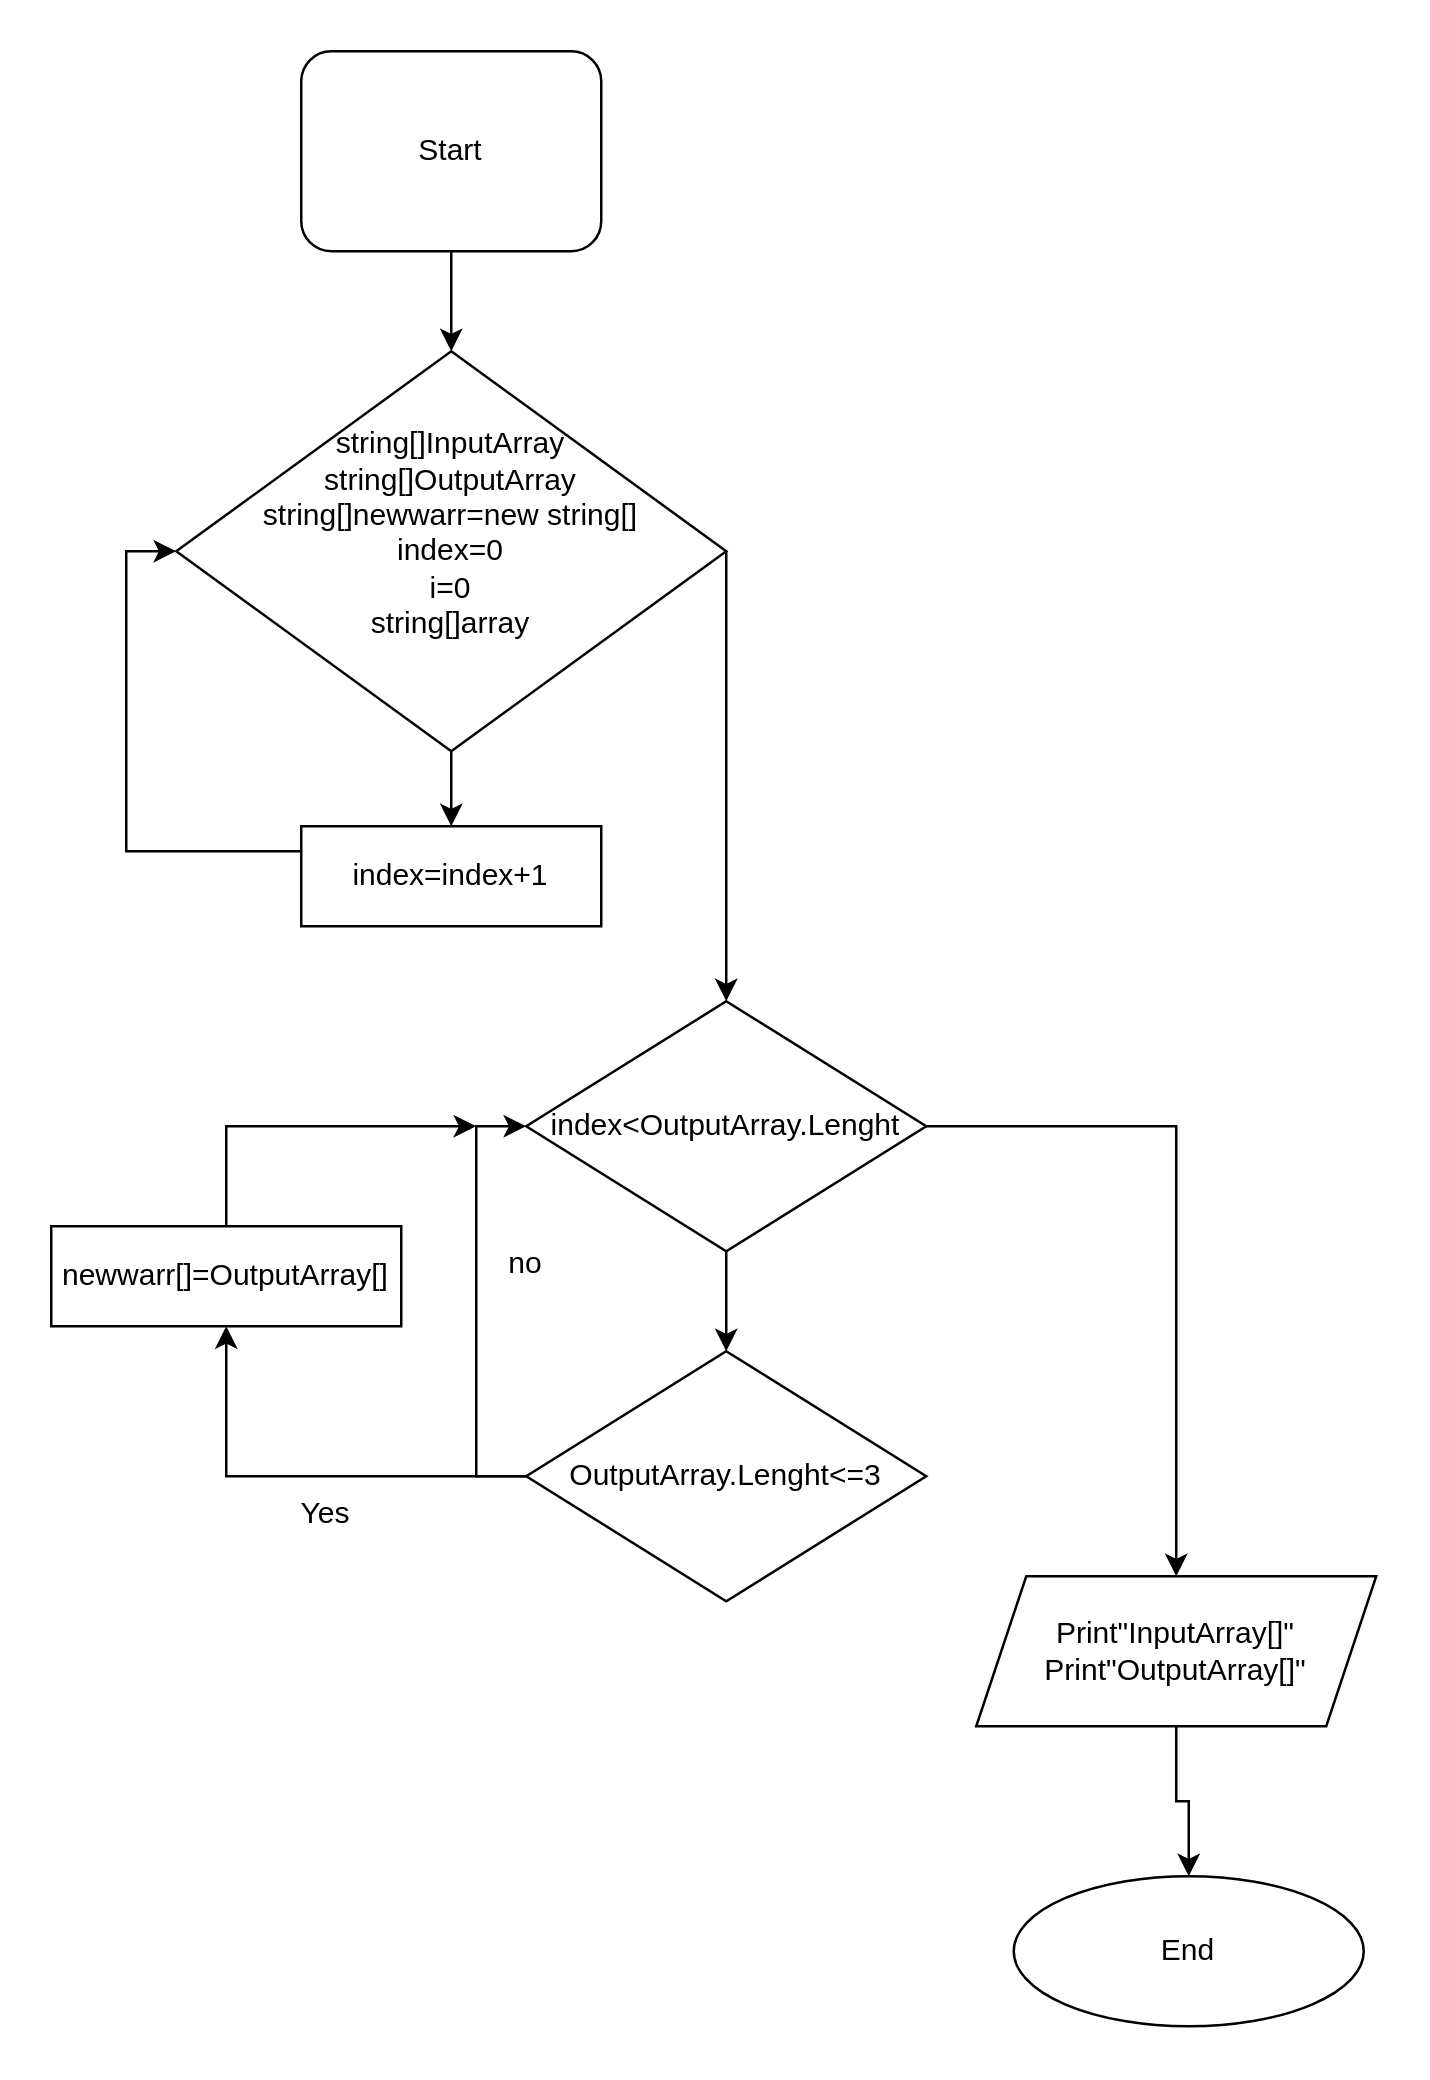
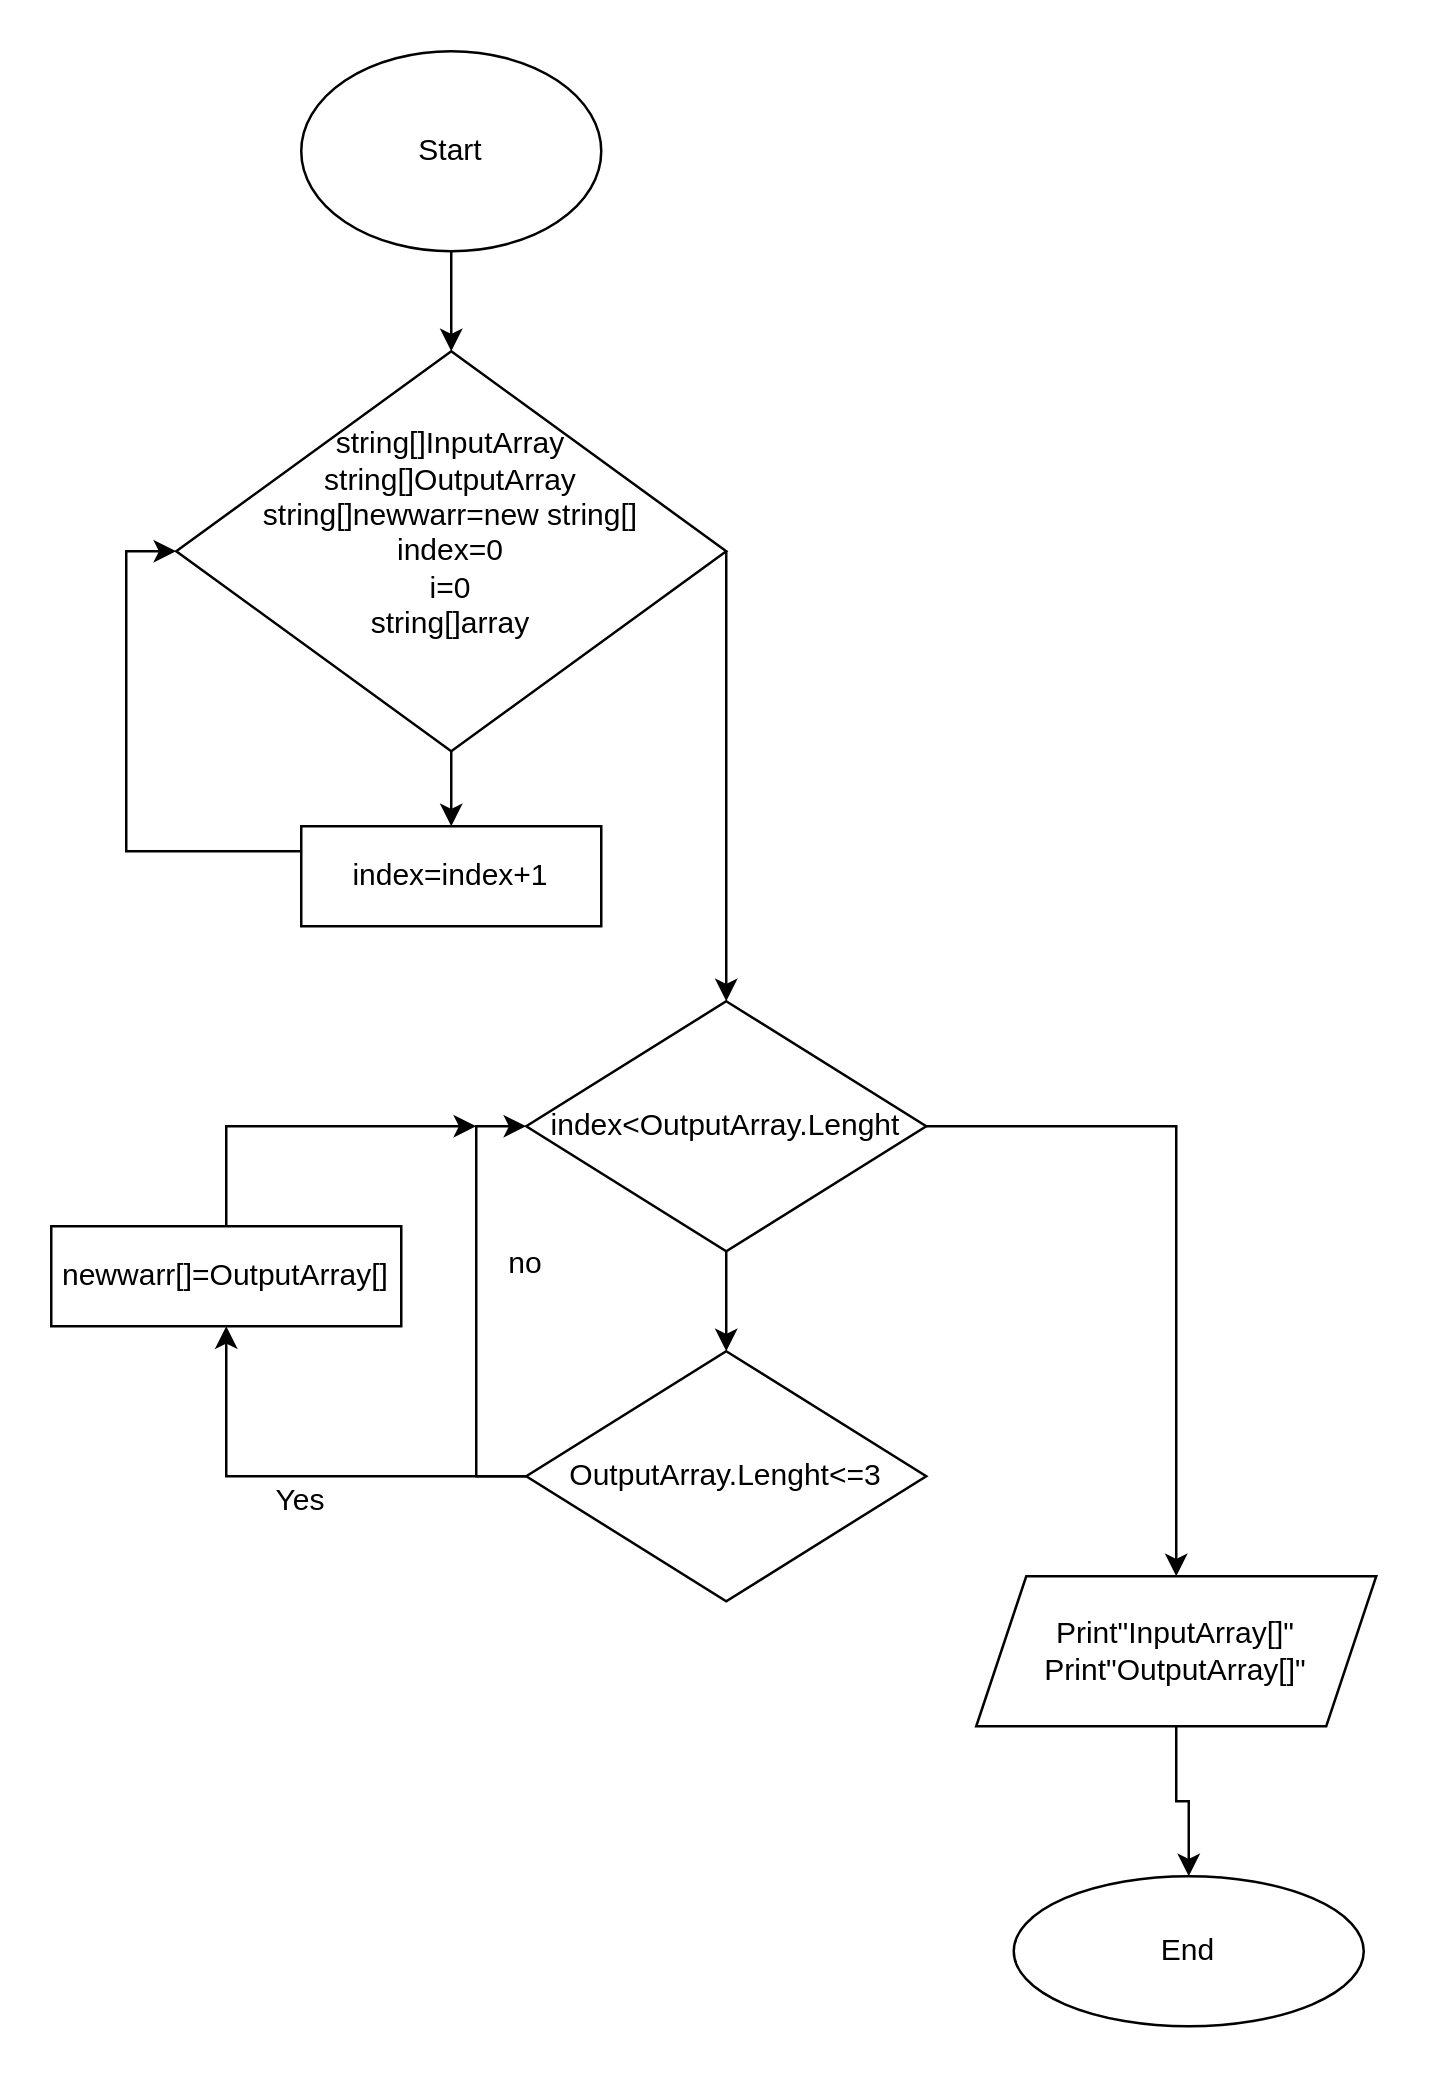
node "Start": shape rounded rectangle -> ellipse
node "Yes": moved (326, 1514) -> (301, 1501)
